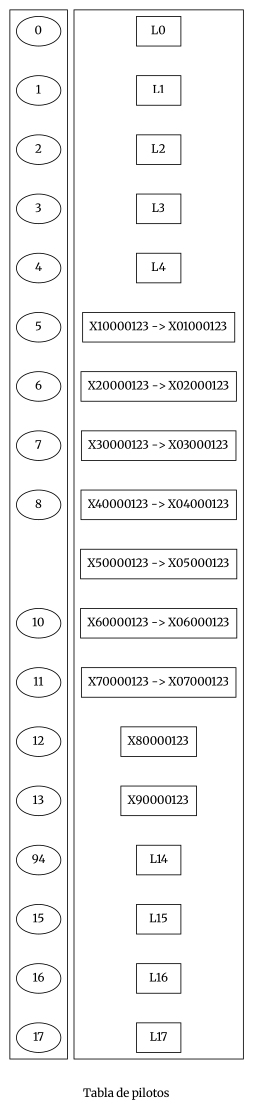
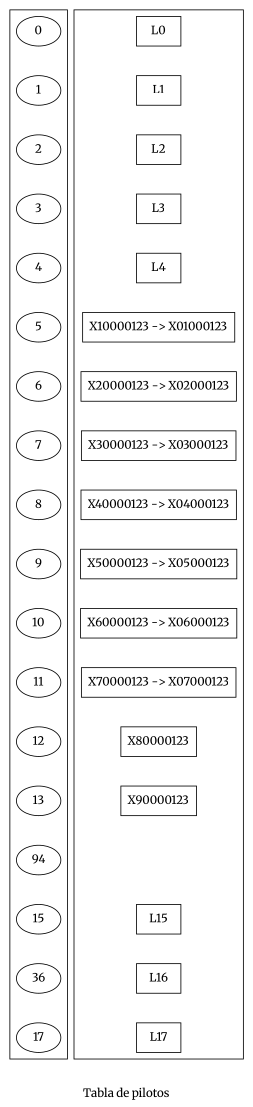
node "9": added
node "L14": removed
node "16": label "16" -> "36"
